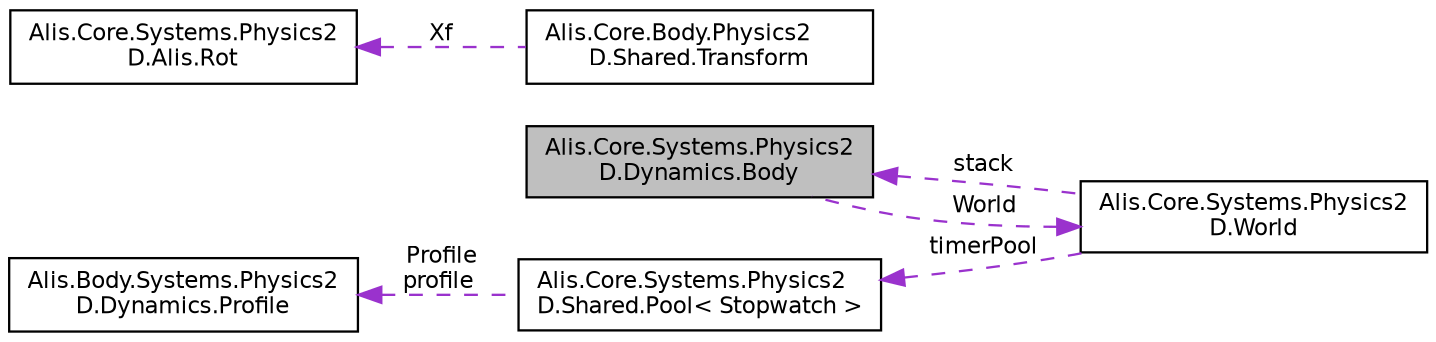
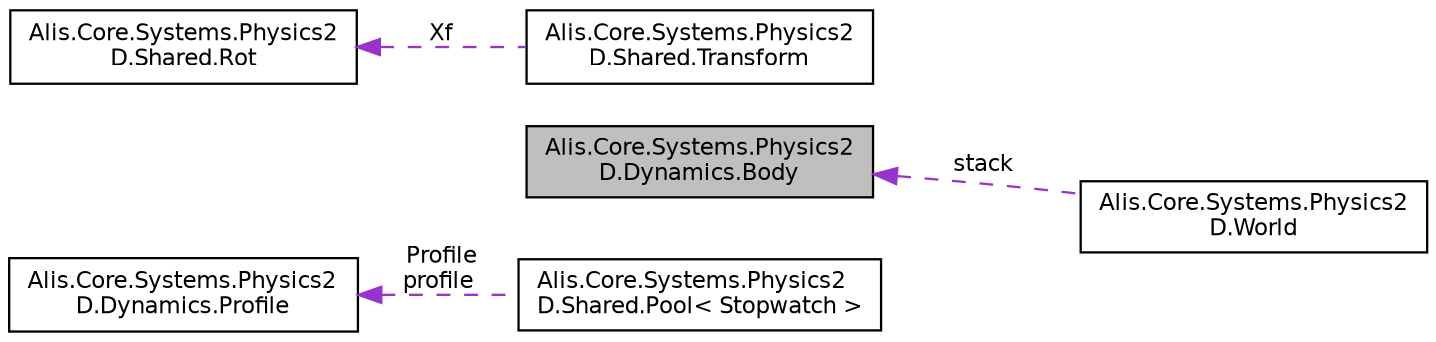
node "Alis.Core.Systems.Physics2 D.Alis.Rot": label "Alis.Core.Systems.Physics2 D.Alis.Rot" -> "Alis.Core.Systems.Physics2 D.Shared.Rot"
node "Alis.Core.Body.Physics2 D.Shared.Transform": label "Alis.Core.Body.Physics2 D.Shared.Transform" -> "Alis.Core.Systems.Physics2 D.Shared.Transform"
edge "Alis.Core.Systems.Physics2 D.Dynamics.Body" -> "Alis.Core.Systems.Physics2 D.World": removed, label "World"
edge "Alis.Core.Systems.Physics2 D.World" -> "Alis.Core.Systems.Physics2 D.Shared.Pool< Stopwatch >": removed, label "timerPool"
node "Alis.Body.Systems.Physics2 D.Dynamics.Profile": label "Alis.Body.Systems.Physics2 D.Dynamics.Profile" -> "Alis.Core.Systems.Physics2 D.Dynamics.Profile"
